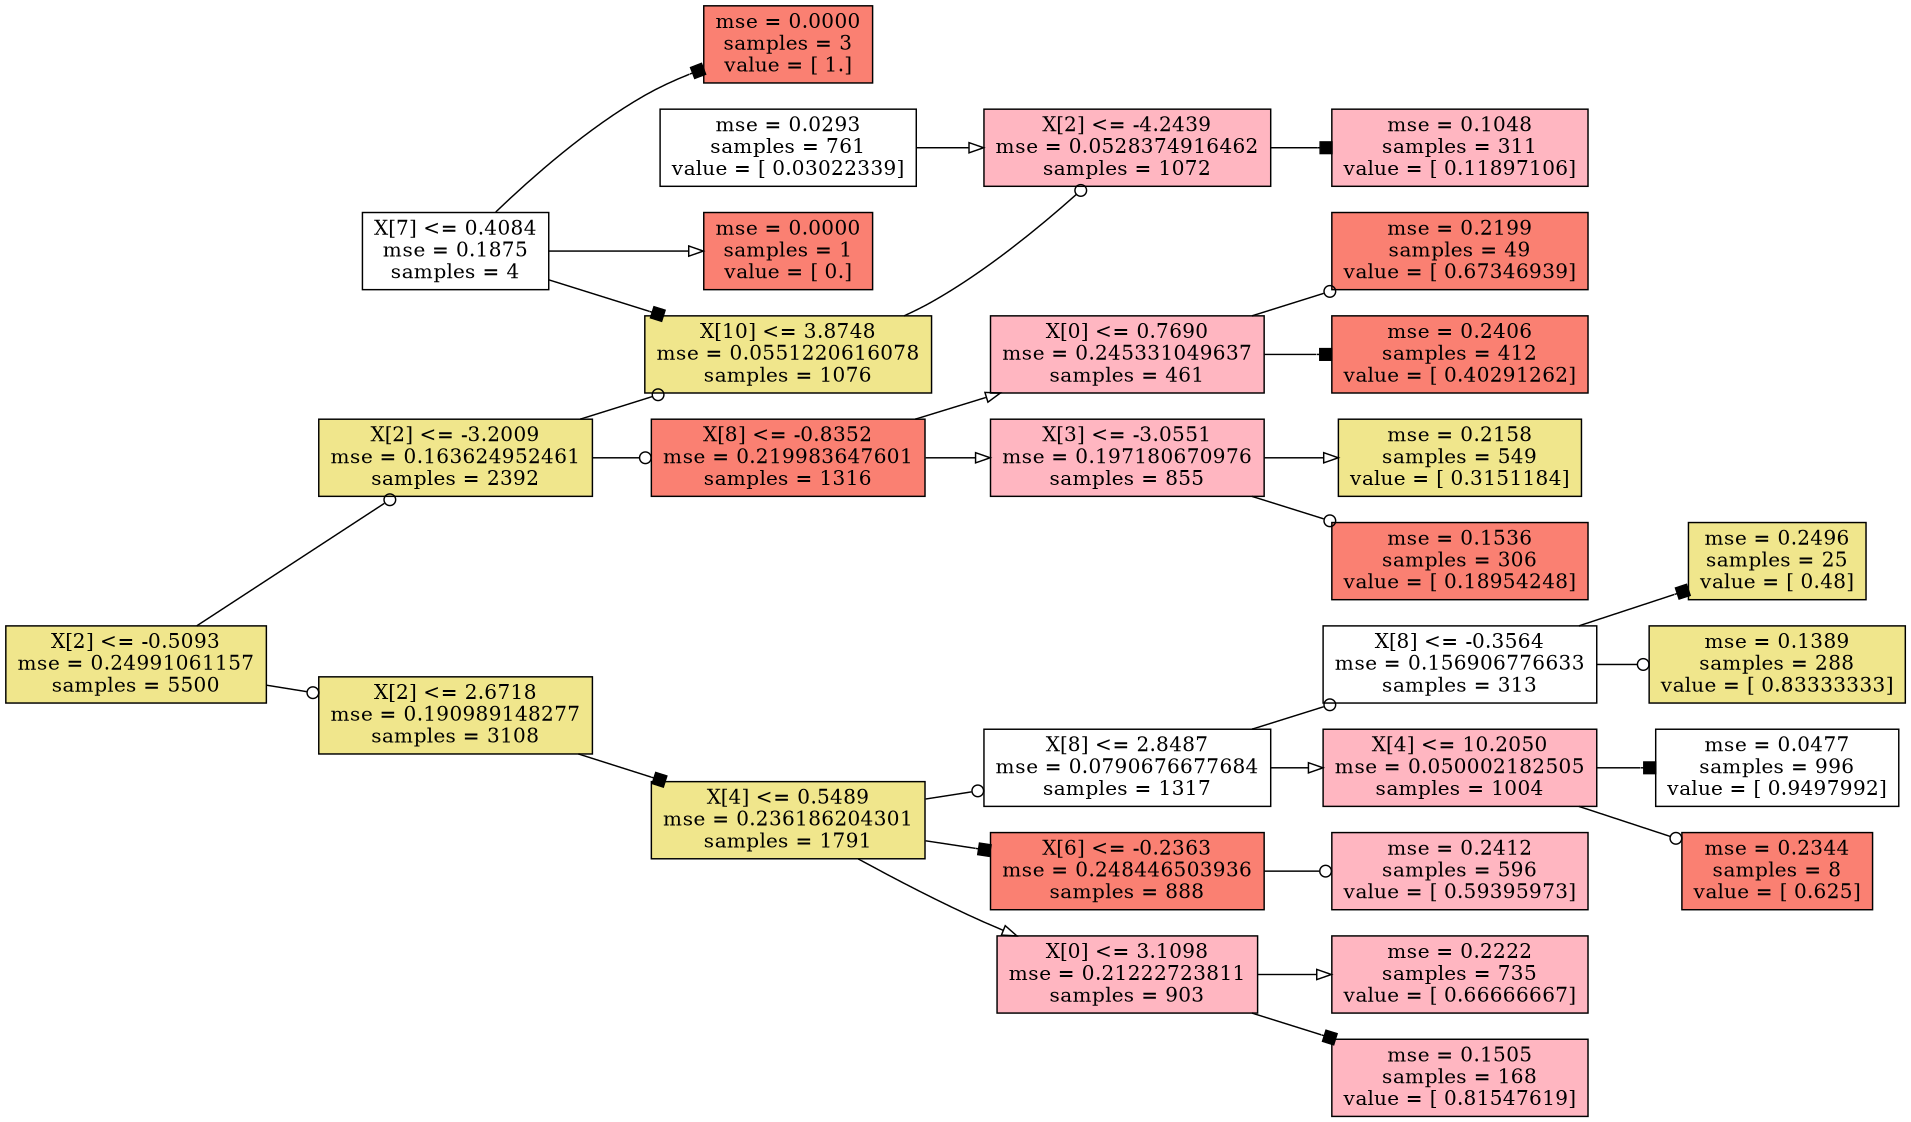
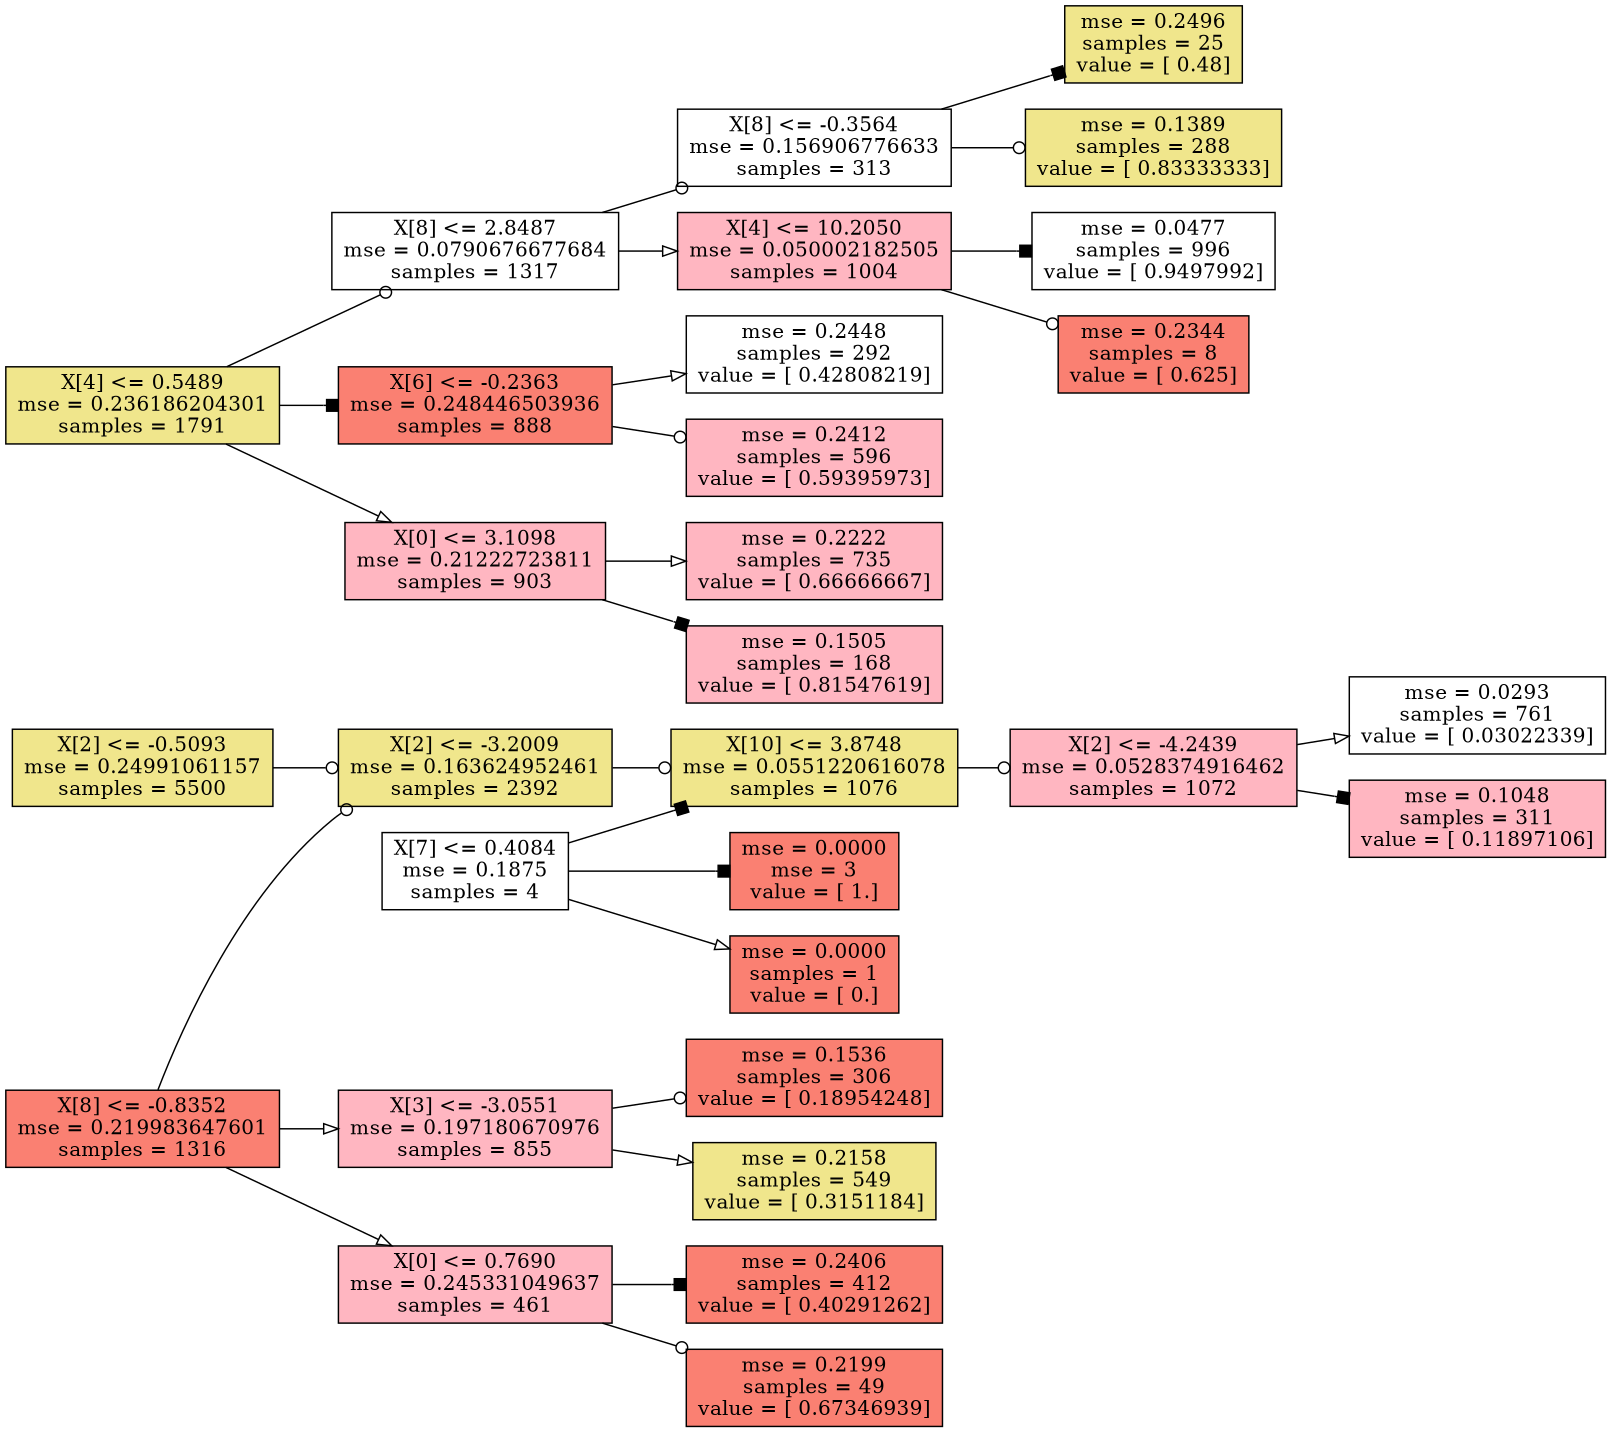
node "mse = 0.0000 samples = 3 value = [ 1.]": label "mse = 0.0000 samples = 3 value = [ 1.]" -> "mse = 0.0000 mse = 3 value = [ 1.]"
edge "mse = 0.0293 samples = 761 value = [ 0.03022339]" -> "X[2] <= -4.2439 mse = 0.0528374916462 samples = 1072": reversed
node "mse = 0.2448 samples = 292 value = [ 0.42808219]": added
edge "X[2] <= -3.2009 mse = 0.163624952461 samples = 2392" -> "X[8] <= -0.8352 mse = 0.219983647601 samples = 1316": reversed
node "X[2] <= 2.6718 mse = 0.190989148277 samples = 3108": removed
